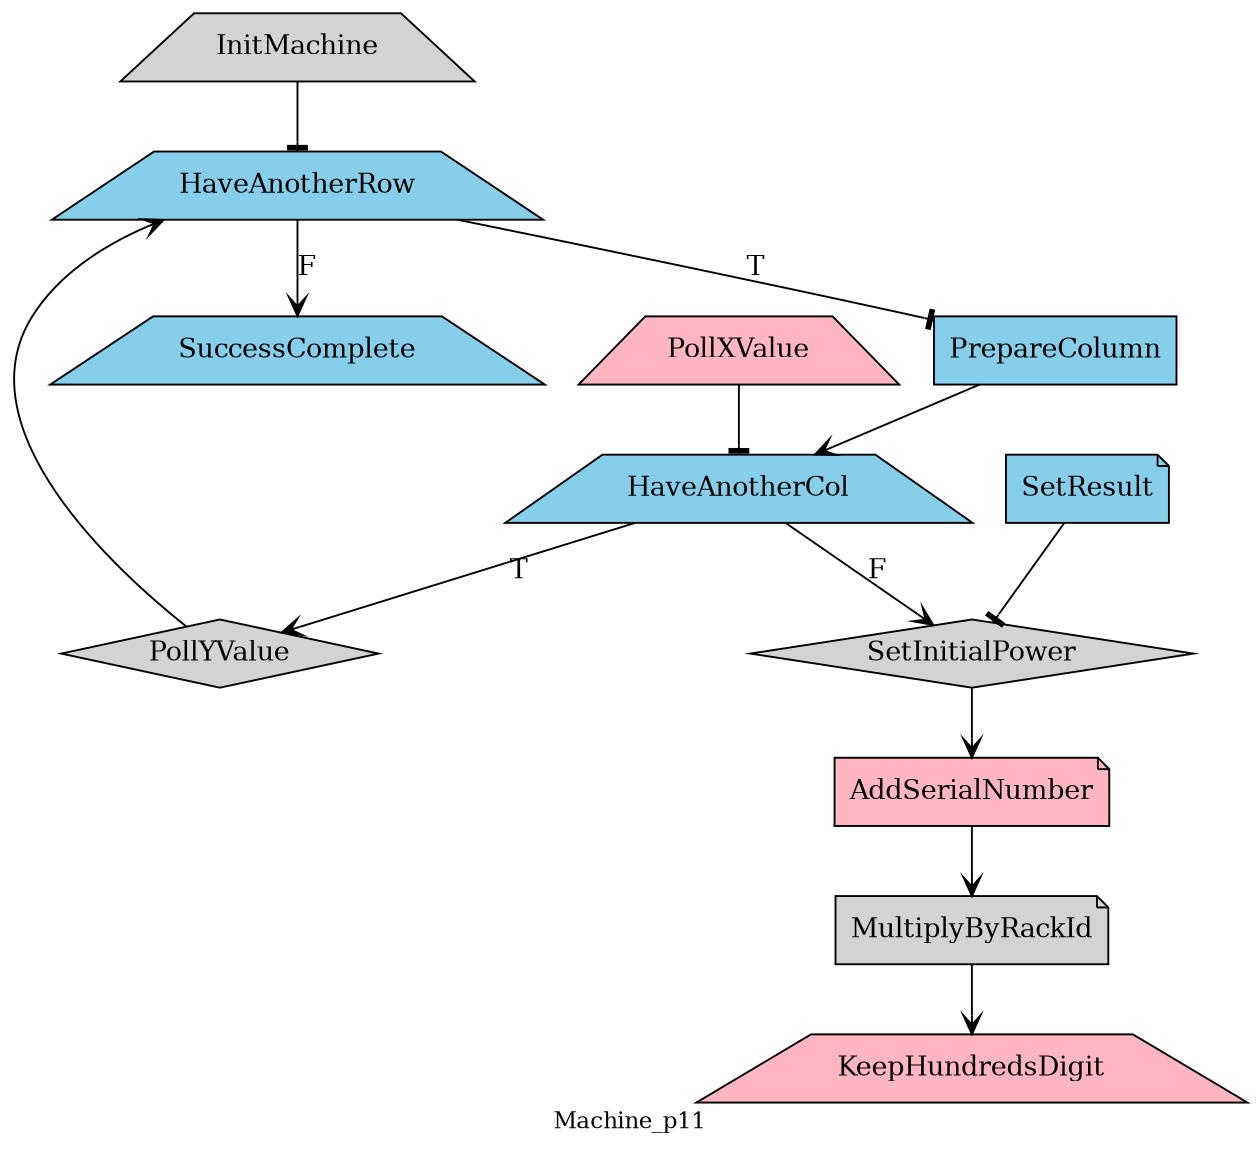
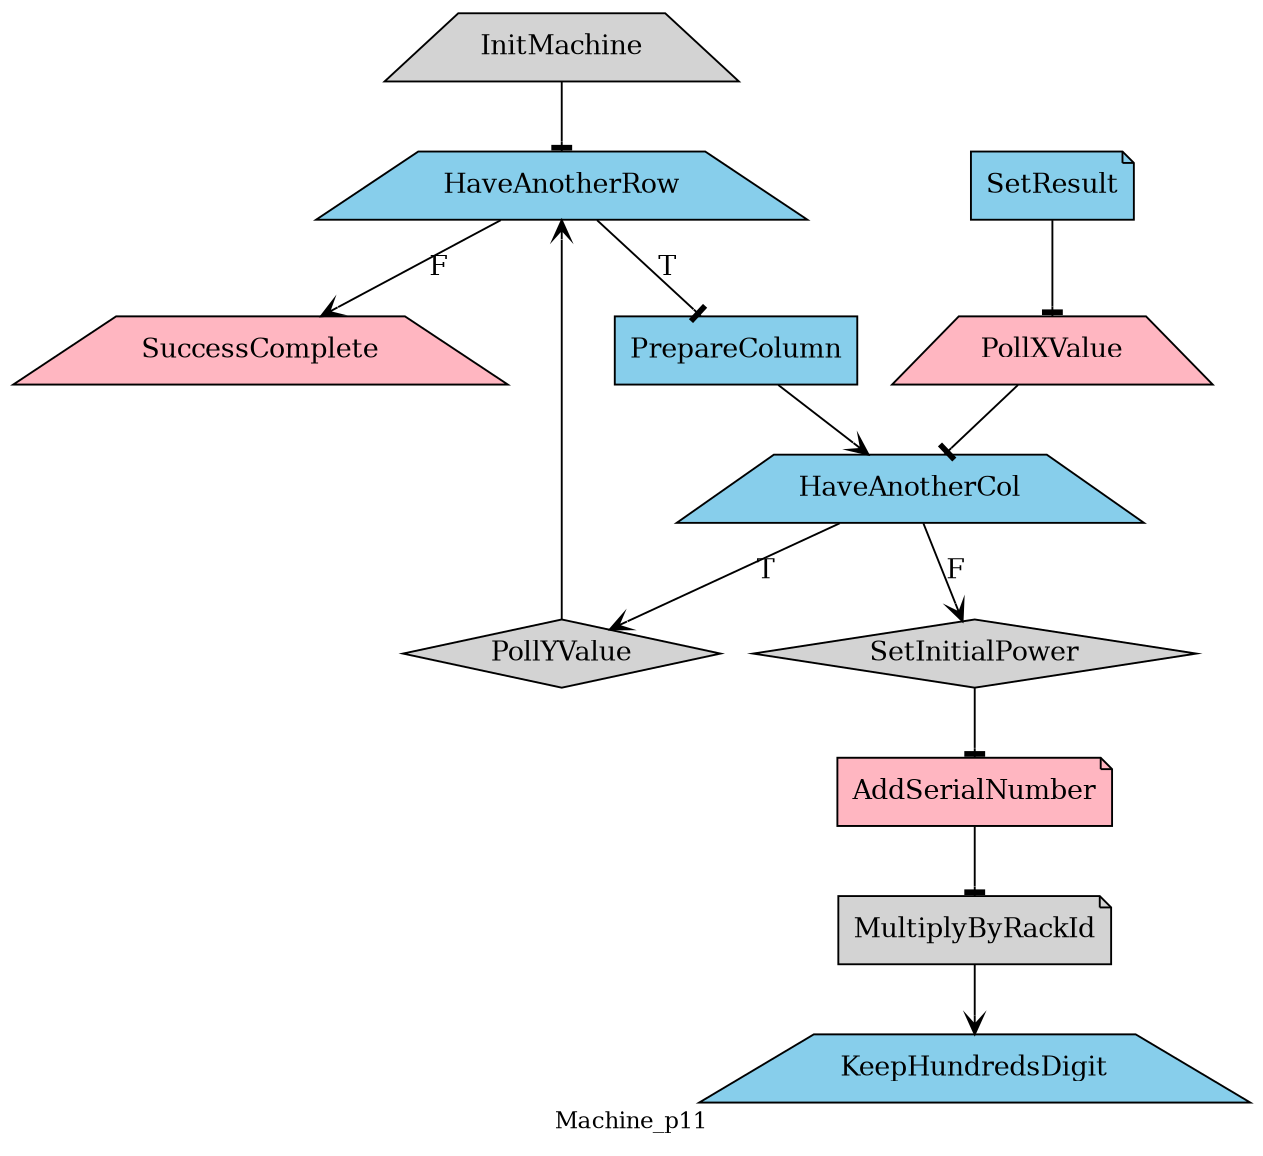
node "SuccessComplete": fillcolor skyblue -> lightpink
edge "SetResult" -> "SetInitialPower": now "SetResult" -> "PollXValue"
edge "SetInitialPower" -> "AddSerialNumber": arrowhead vee -> tee
edge "AddSerialNumber" -> "MultiplyByRackId": arrowhead vee -> tee
node "KeepHundredsDigit": fillcolor lightpink -> skyblue
